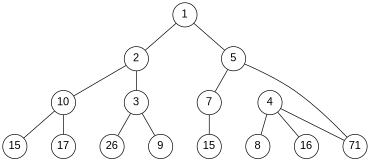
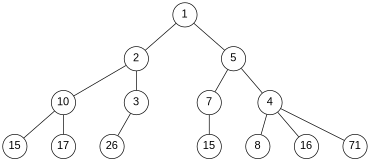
edge "5" -- "71": now "5" -- "4"
node "9": removed
